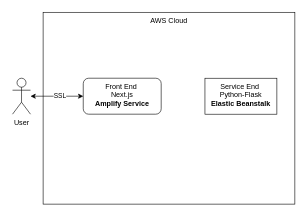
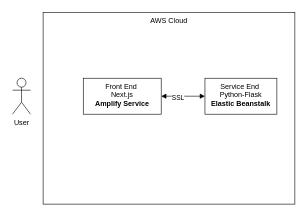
edge "User" -- "Front End Next.js Amplify Service": removed, label "SSL"
node "Front End Next.js Amplify Service": shape rounded rectangle -> rectangle
edge "Front End Next.js Amplify Service" -- "Service End Python-Flask Elastic Beanstalk": added, label "SSL"
